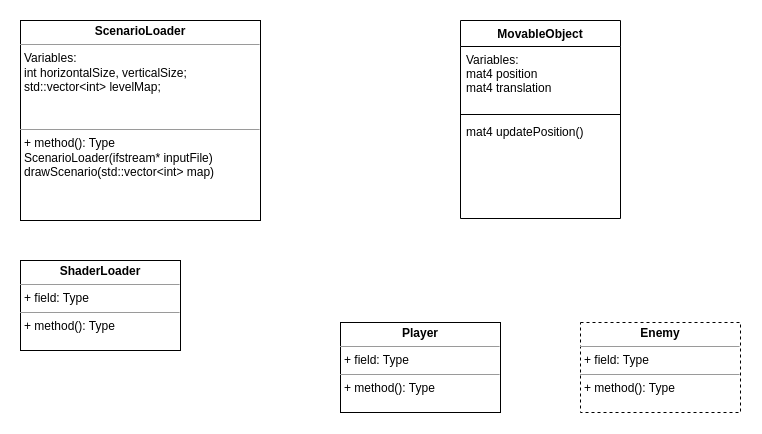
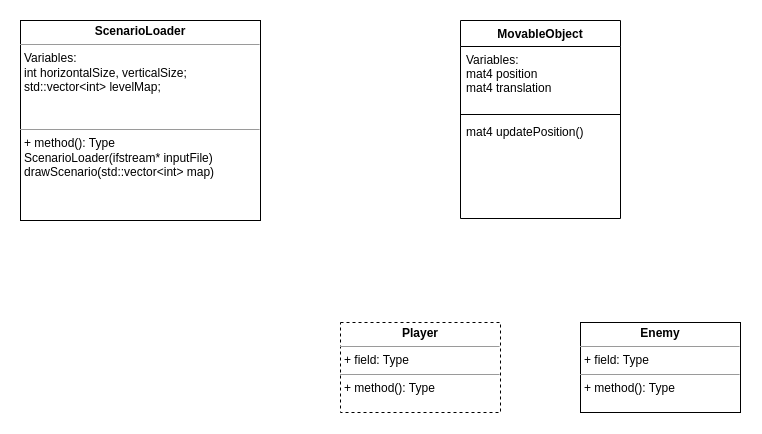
node "ShaderLoader + field: Type + method(): Type": removed
node "Player + field: Type + method(): Type": style solid -> dashed
node "Enemy + field: Type + method(): Type": style dashed -> solid
